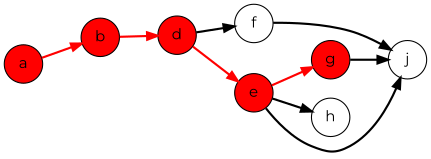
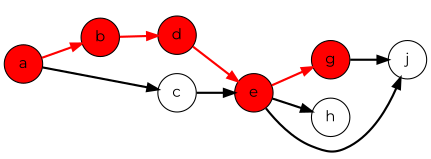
node "f": removed
node "c": added
